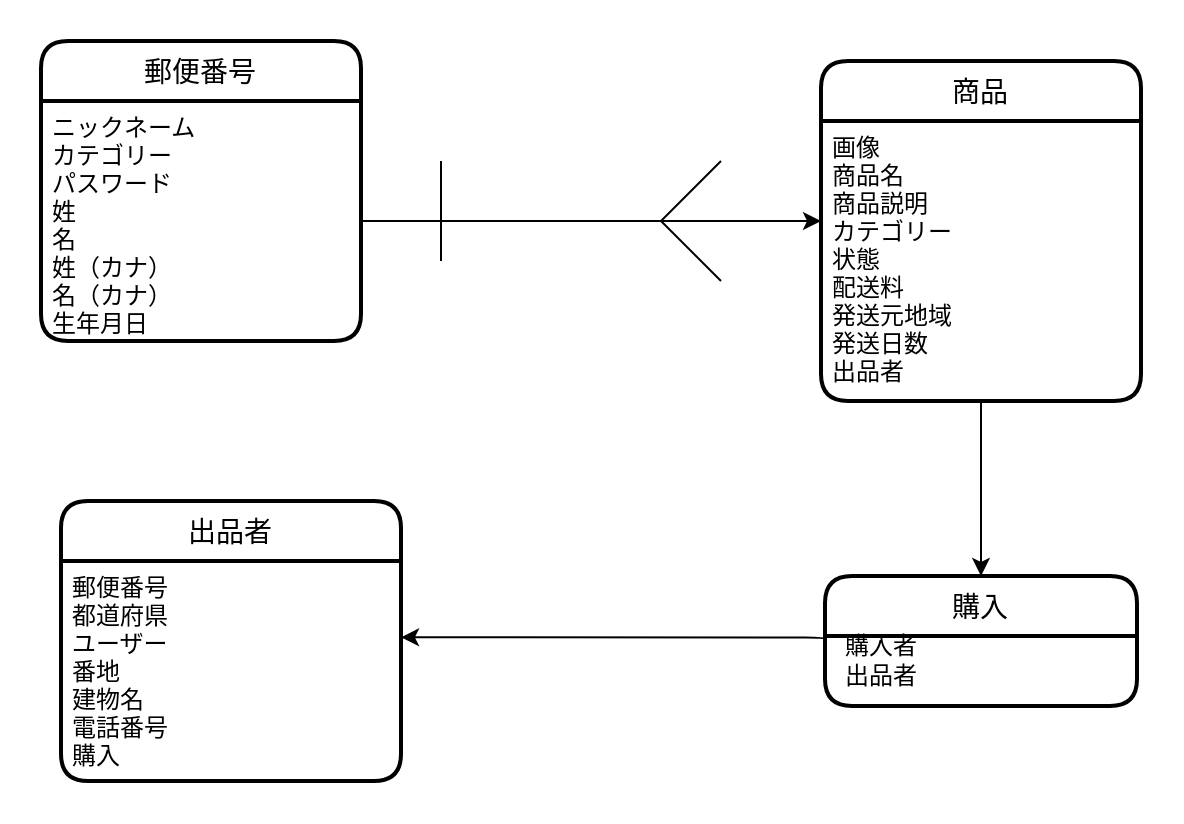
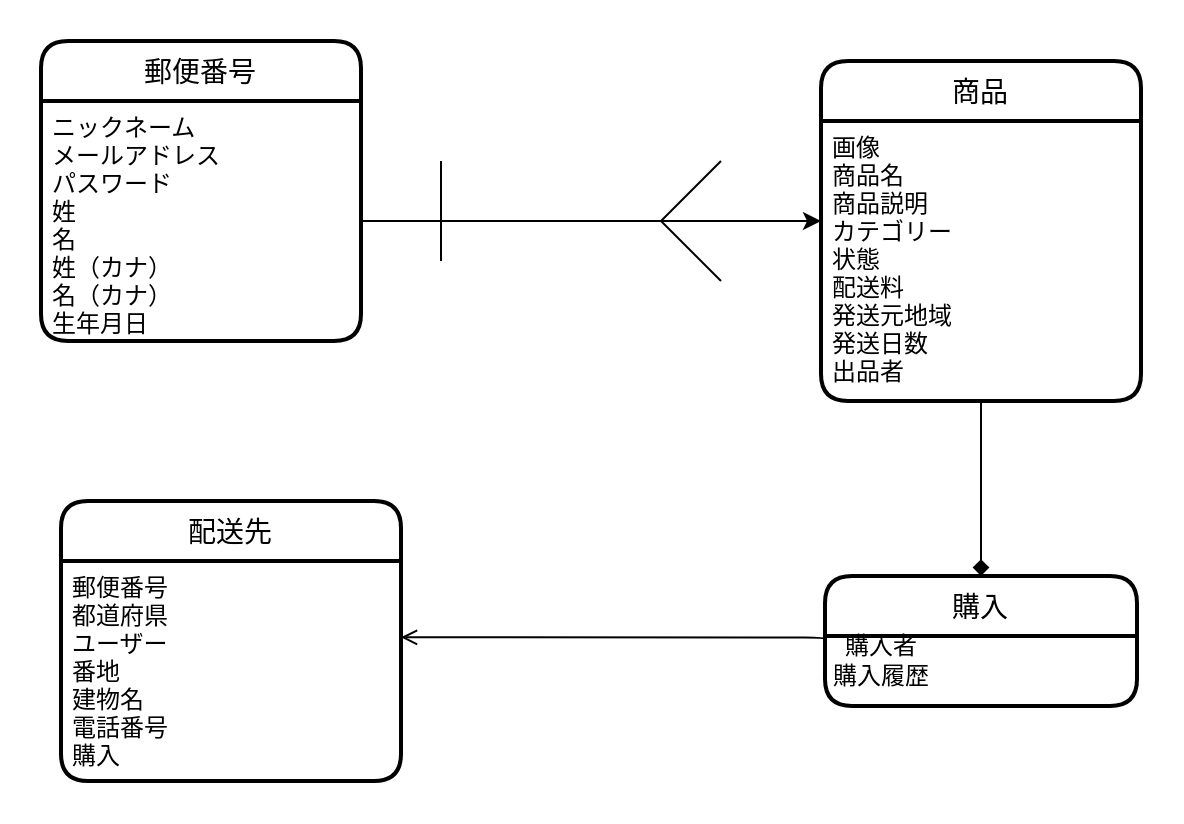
node "ニックネーム カテゴリー パスワード 姓 名 姓（カナ） 名（カナ） 生年月日": label "ニックネーム カテゴリー パスワード 姓 名 姓（カナ） 名（カナ） 生年月日" -> "ニックネーム メールアドレス パスワード 姓 名 姓（カナ） 名（カナ） 生年月日"
node "出品者": label "出品者" -> "配送先"
edge "画像 商品名 商品説明 カテゴリー 状態 配送料 発送元地域 発送日数 出品者" -> "購入": arrowhead classic -> diamond
edge "購入" -> "郵便番号 都道府県 ユーザー 番地 建物名 電話番号 購入": arrowhead classic -> open
node "購入者 出品者": label "購入者 出品者" -> "購入者 購入履歴"
